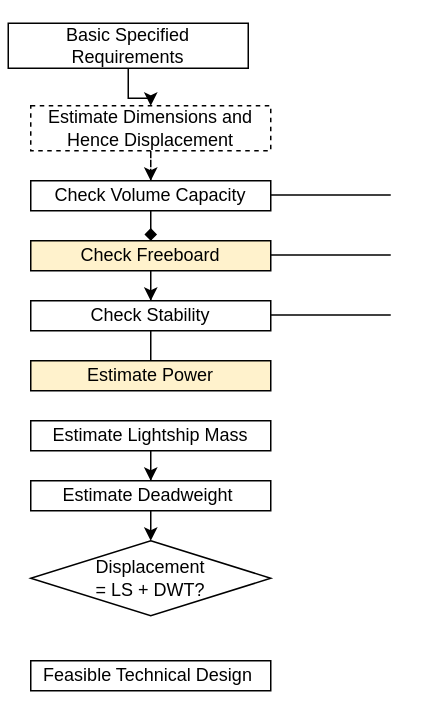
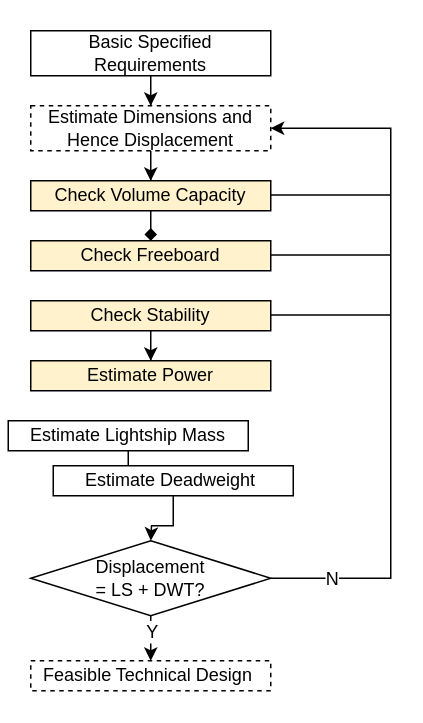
node "Basic Specified Requirements": moved (128, 46) -> (151, 53)
edge "Estimate Dimensions and Hence Displacement" -> "Check Volume Capacity": style dashed -> solid
node "Check Volume Capacity": fillcolor #ffffff -> #fff2cc
edge "Check Freeboard" -> "Check Stability": removed
node "Check Stability": fillcolor #ffffff -> #fff2cc
edge "Check Stability" -- "Estimate Power": arrowhead none -> classic
edge "Displacement = LS + DWT?" -> "Estimate Dimensions and Hence Displacement": added, label "N"
node "Estimate Lightship Mass": moved (151, 436) -> (128, 436)
node "Estimate Deadweight": moved (151, 496) -> (173, 481)
edge "Displacement = LS + DWT?" -> "Feasible Technical Design": added, label "Y"
node "Feasible Technical Design": style solid -> dashed
